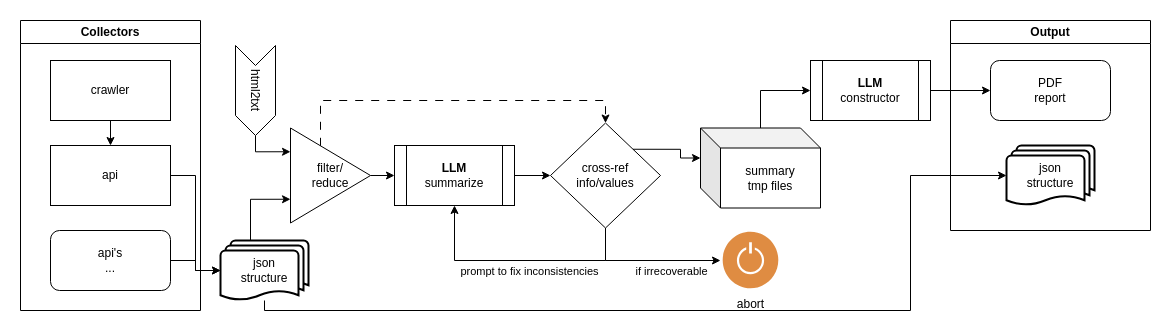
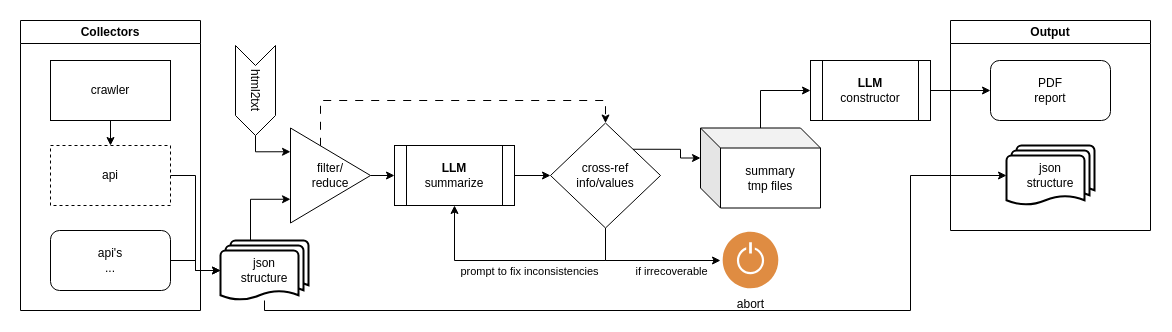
node "api": style solid -> dashed
